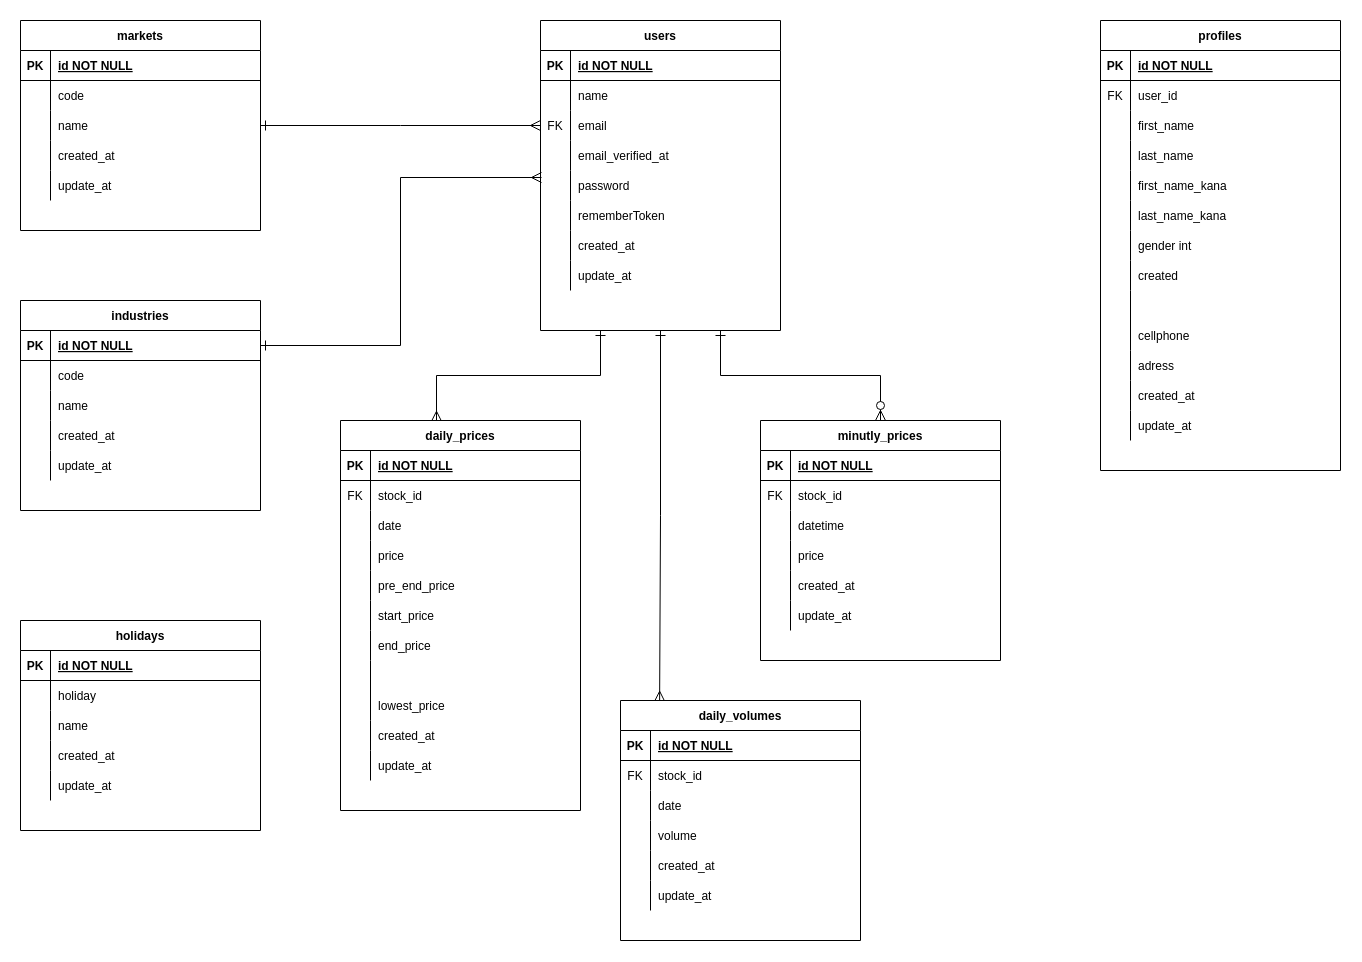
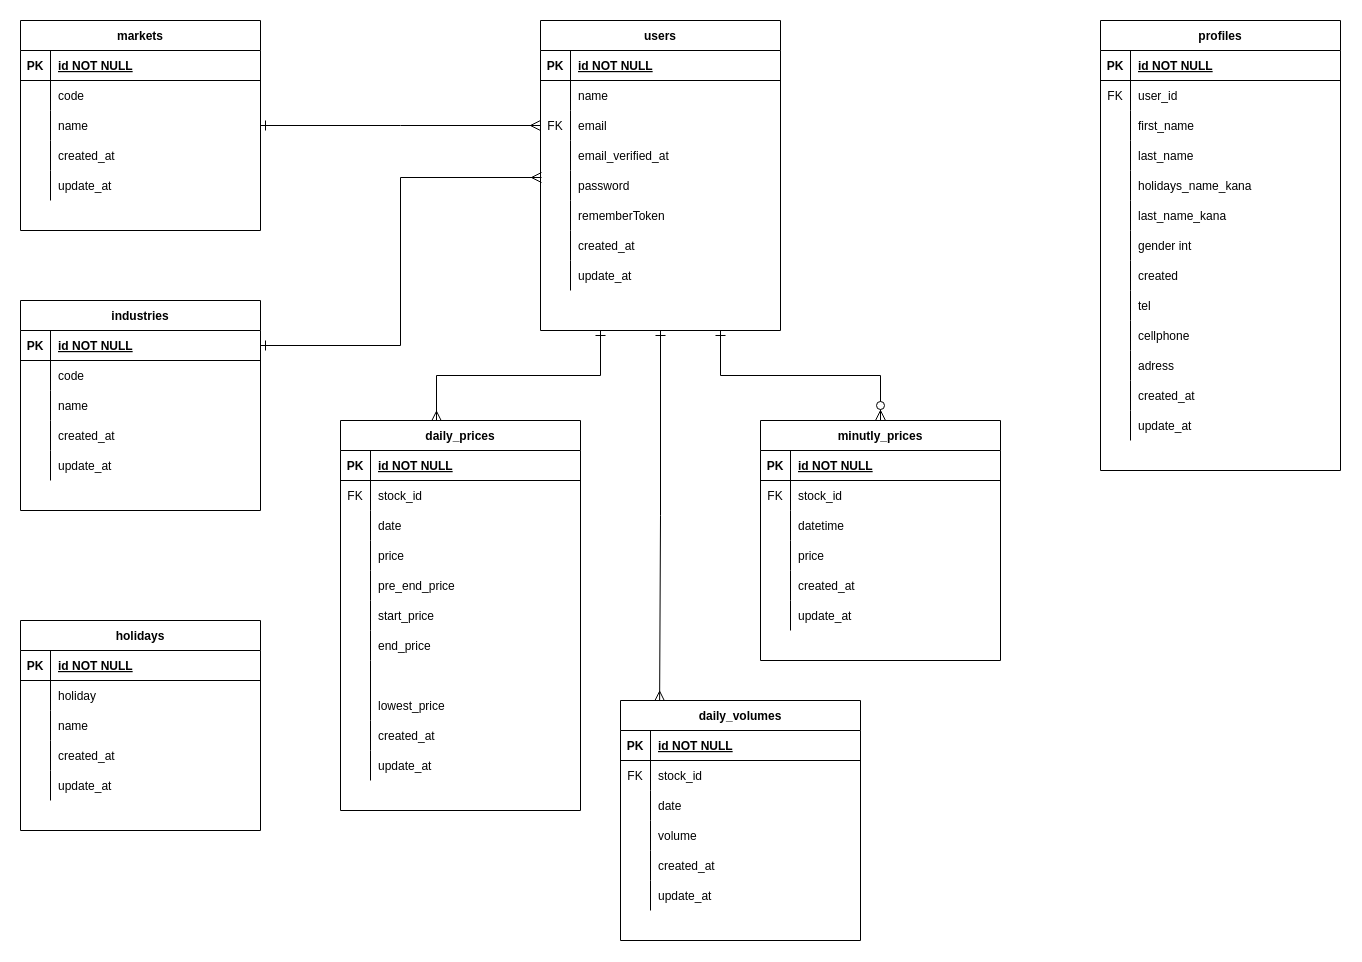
node "first_name_kana": label "first_name_kana" -> "holidays_name_kana"
node "tel": added
